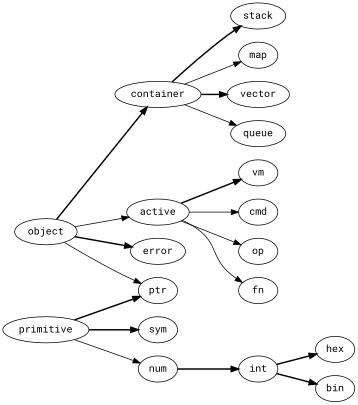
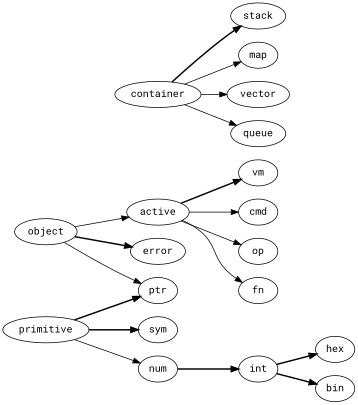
edge "container" -> "vector": style bold -> solid
edge "object" -> "container": removed
